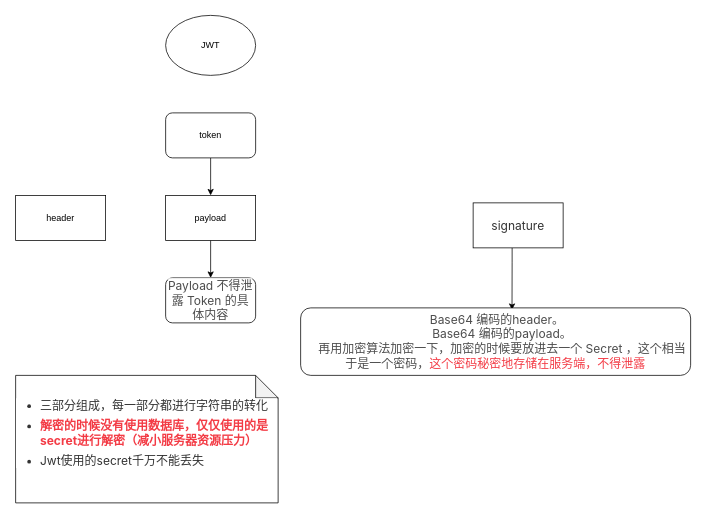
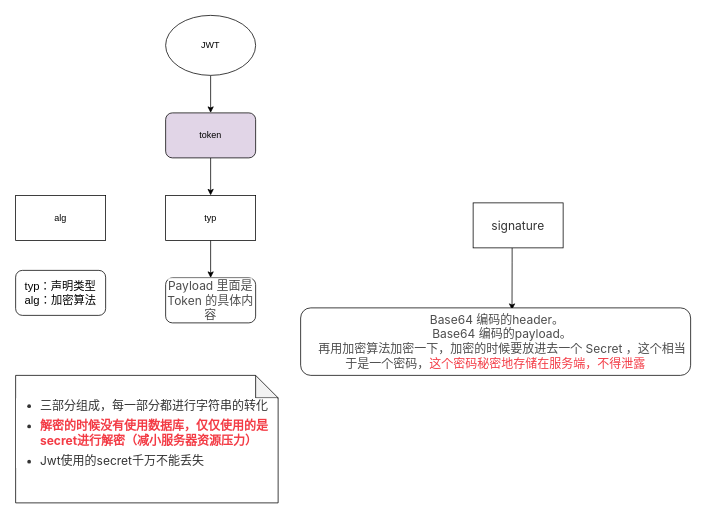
edge "JWT" -> "token": added
node "token": fillcolor #ffffff -> #e1d5e7
node "header": label "header" -> "alg"
node "payload": label "payload" -> "typ"
node "typ：声明类型 alg：加密算法": added
node "Payload 不得泄露 Token 的具体内容": label "Payload 不得泄露 Token 的具体内容" -> "Payload 里面是 Token 的具体内容"
